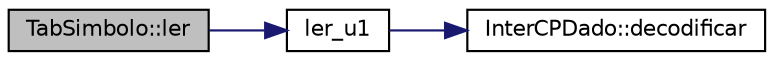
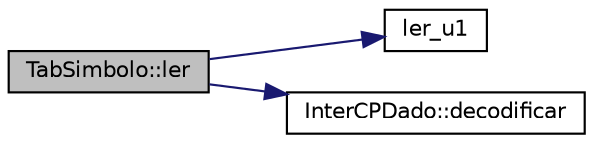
edge "ler_u1" -> "InterCPDado::decodificar": now "TabSimbolo::ler" -> "InterCPDado::decodificar"
